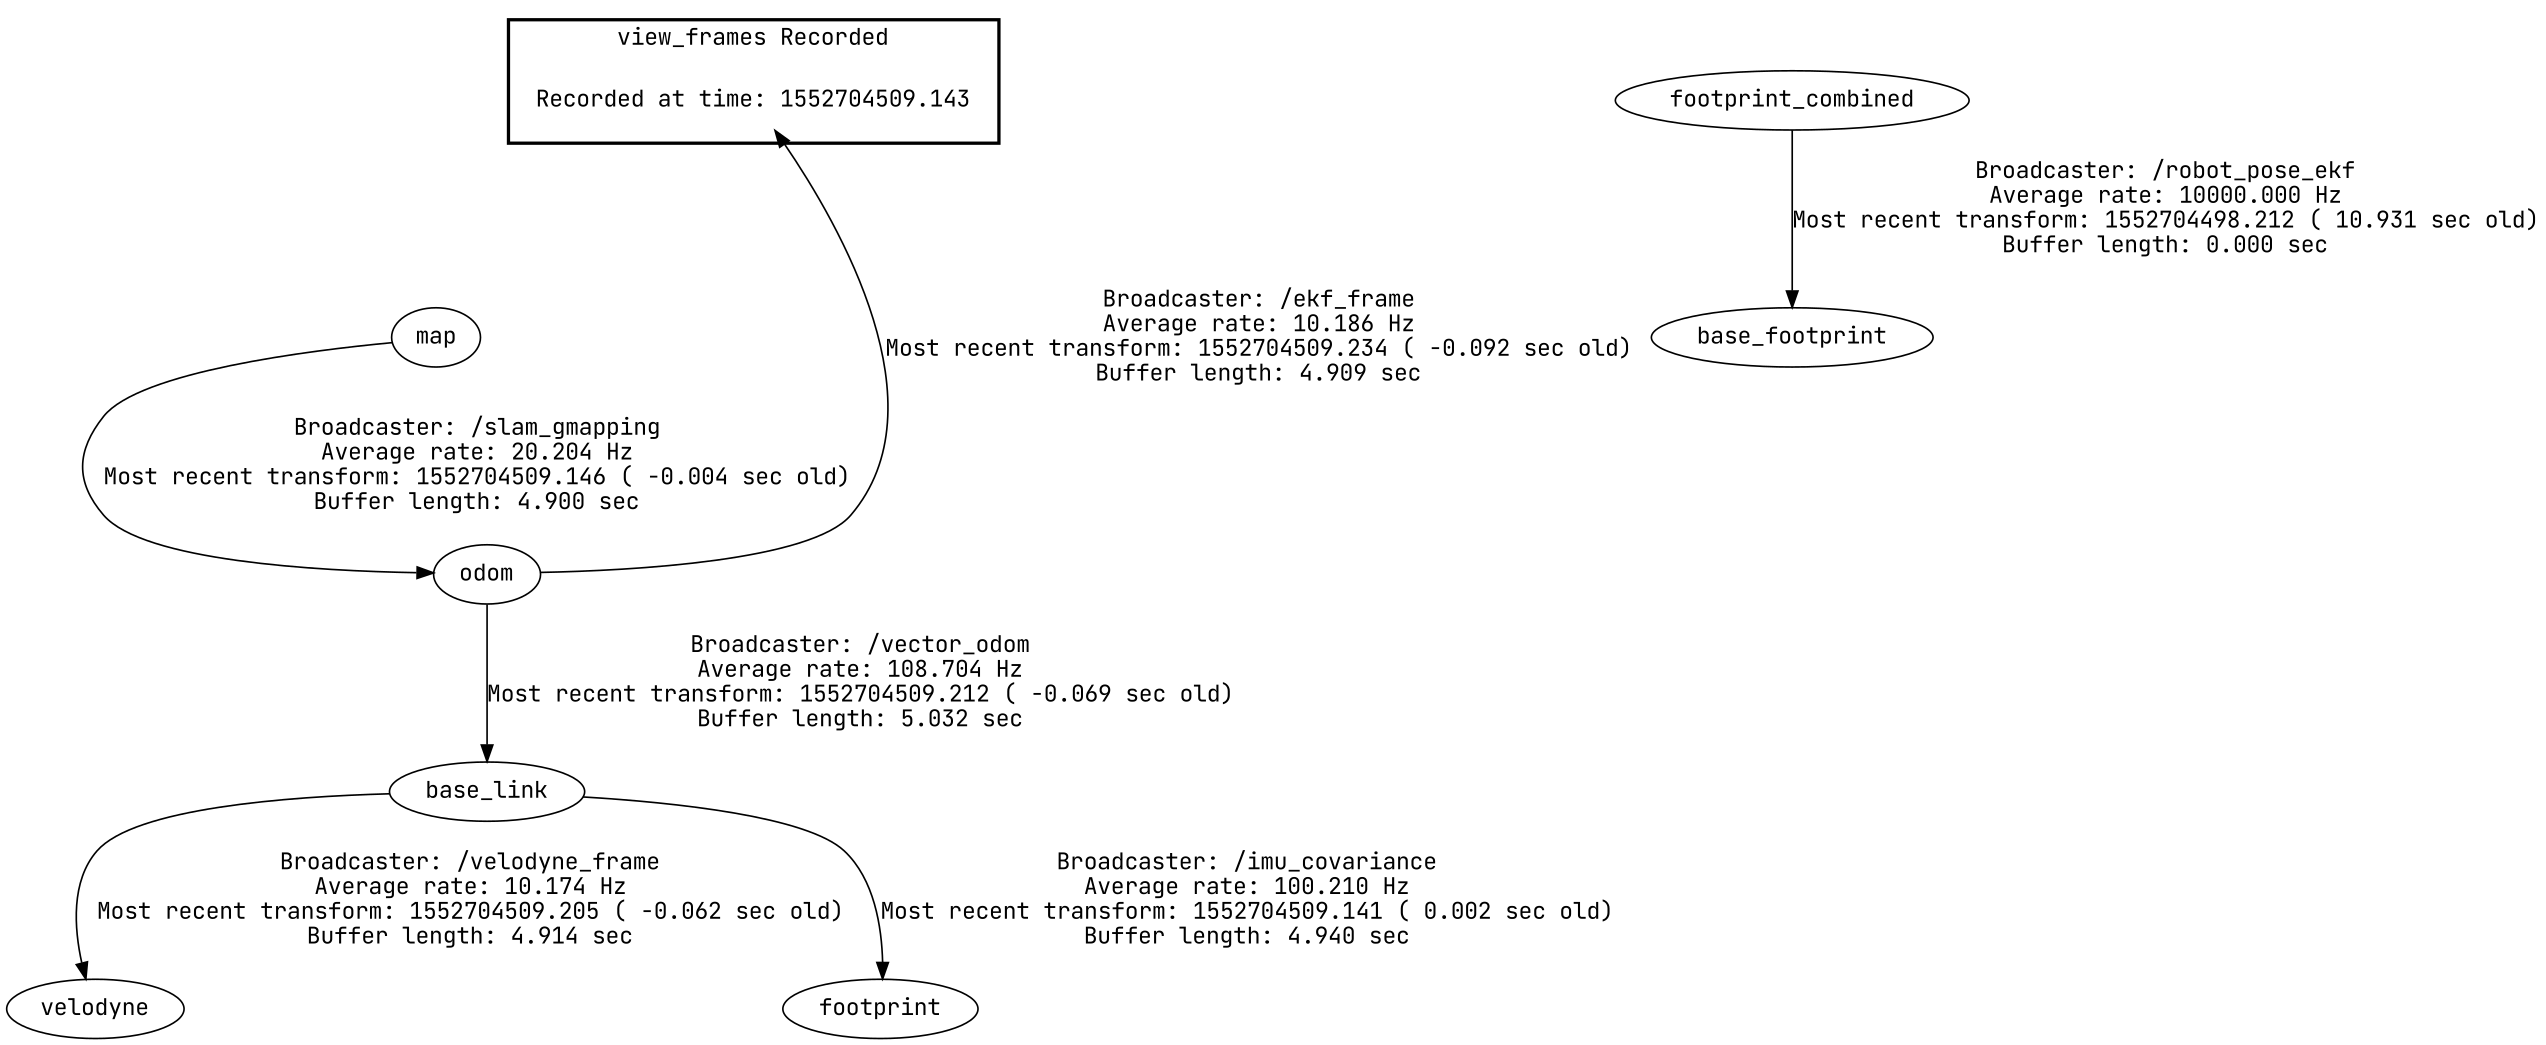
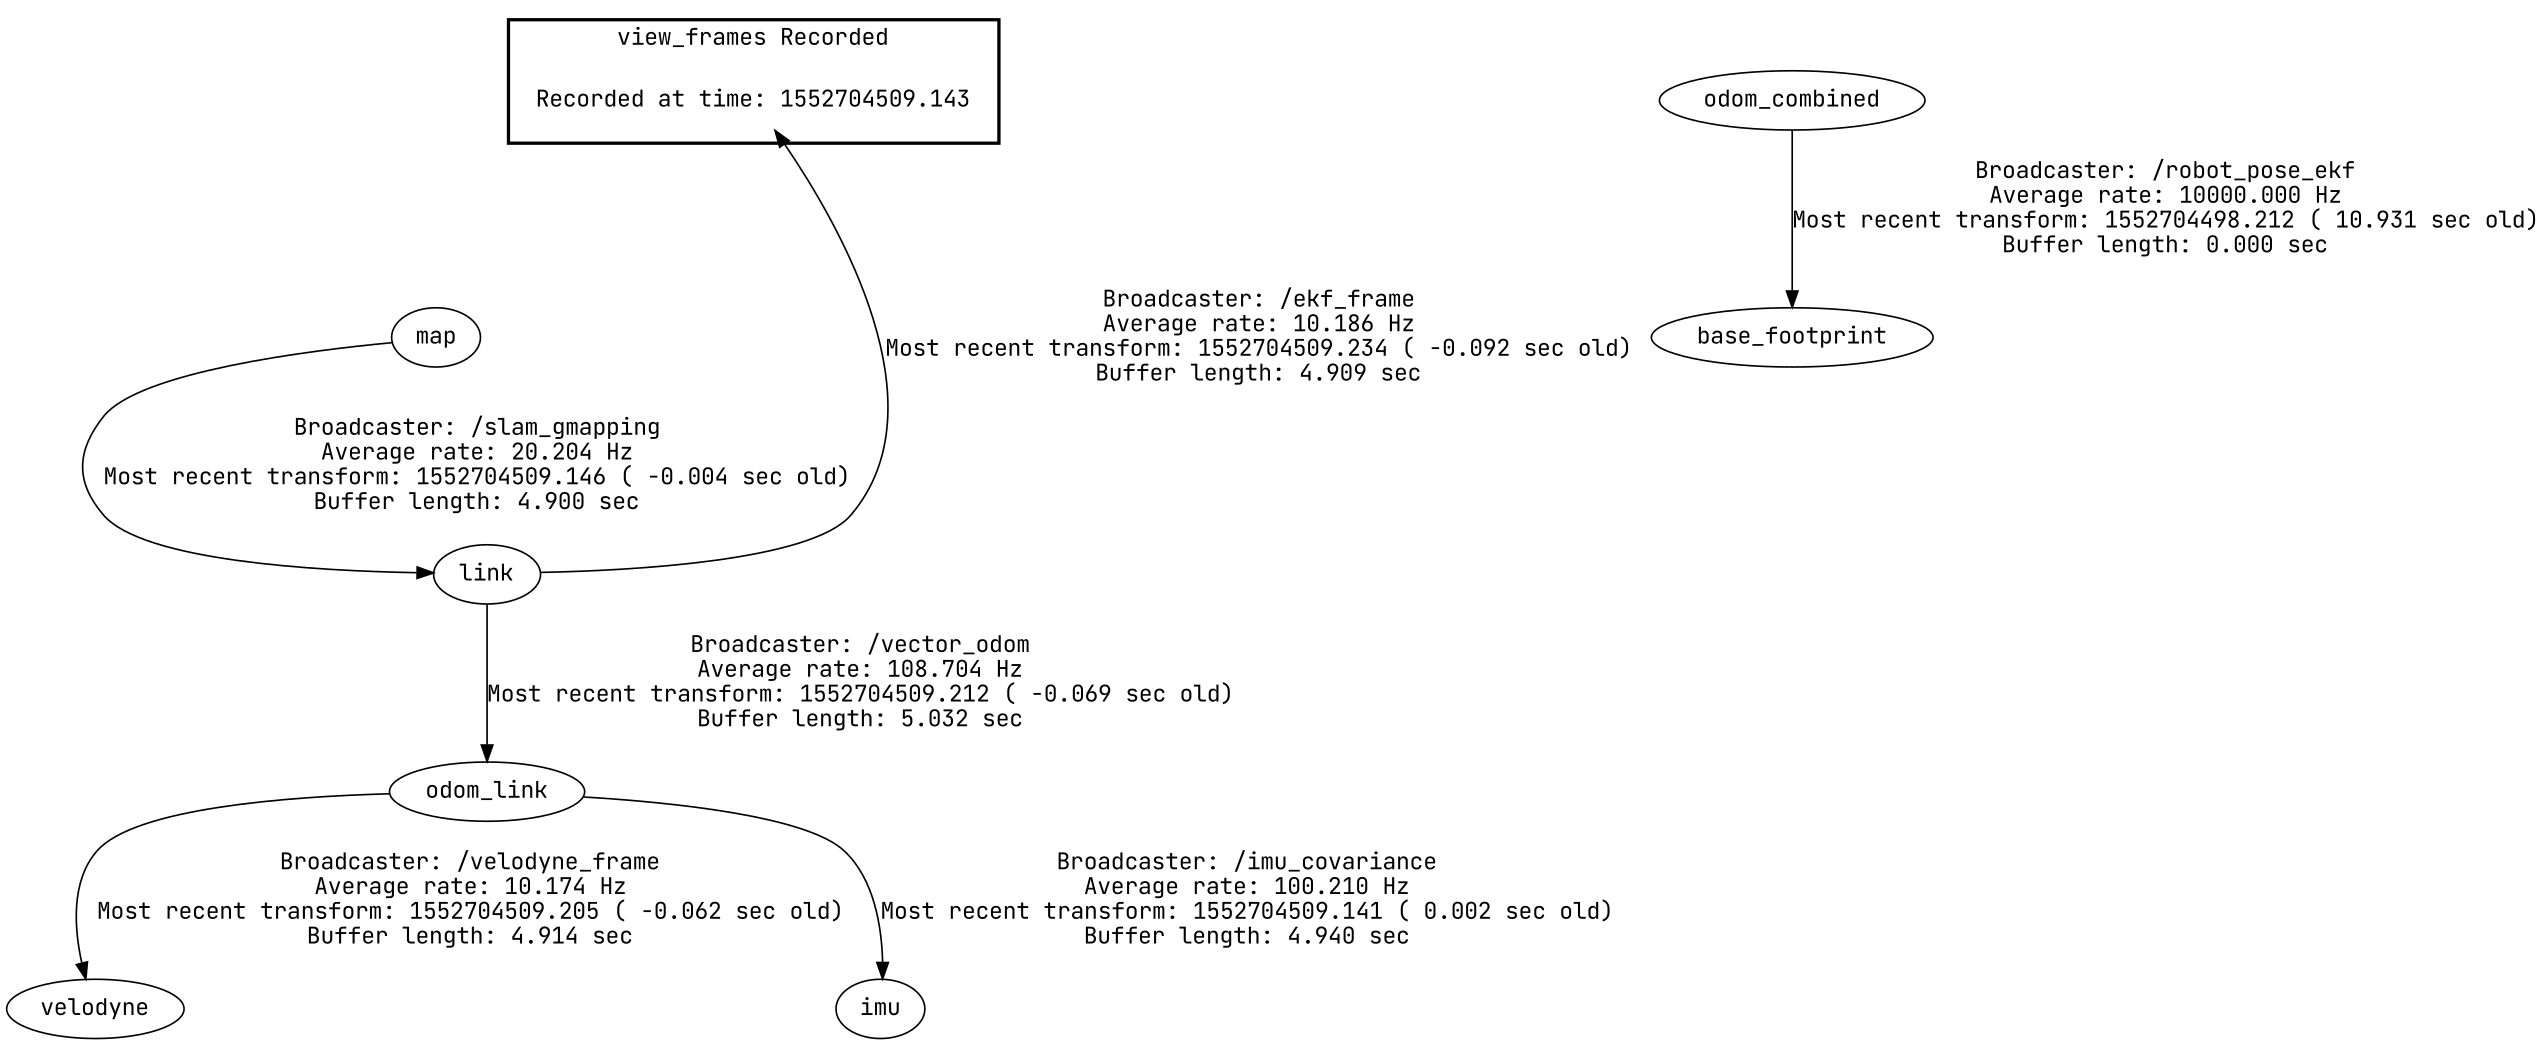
node "footprint_combined": label "footprint_combined" -> "odom_combined"
node "odom": label "odom" -> "link"
node "base_link": label "base_link" -> "odom_link"
node "footprint": label "footprint" -> "imu"
